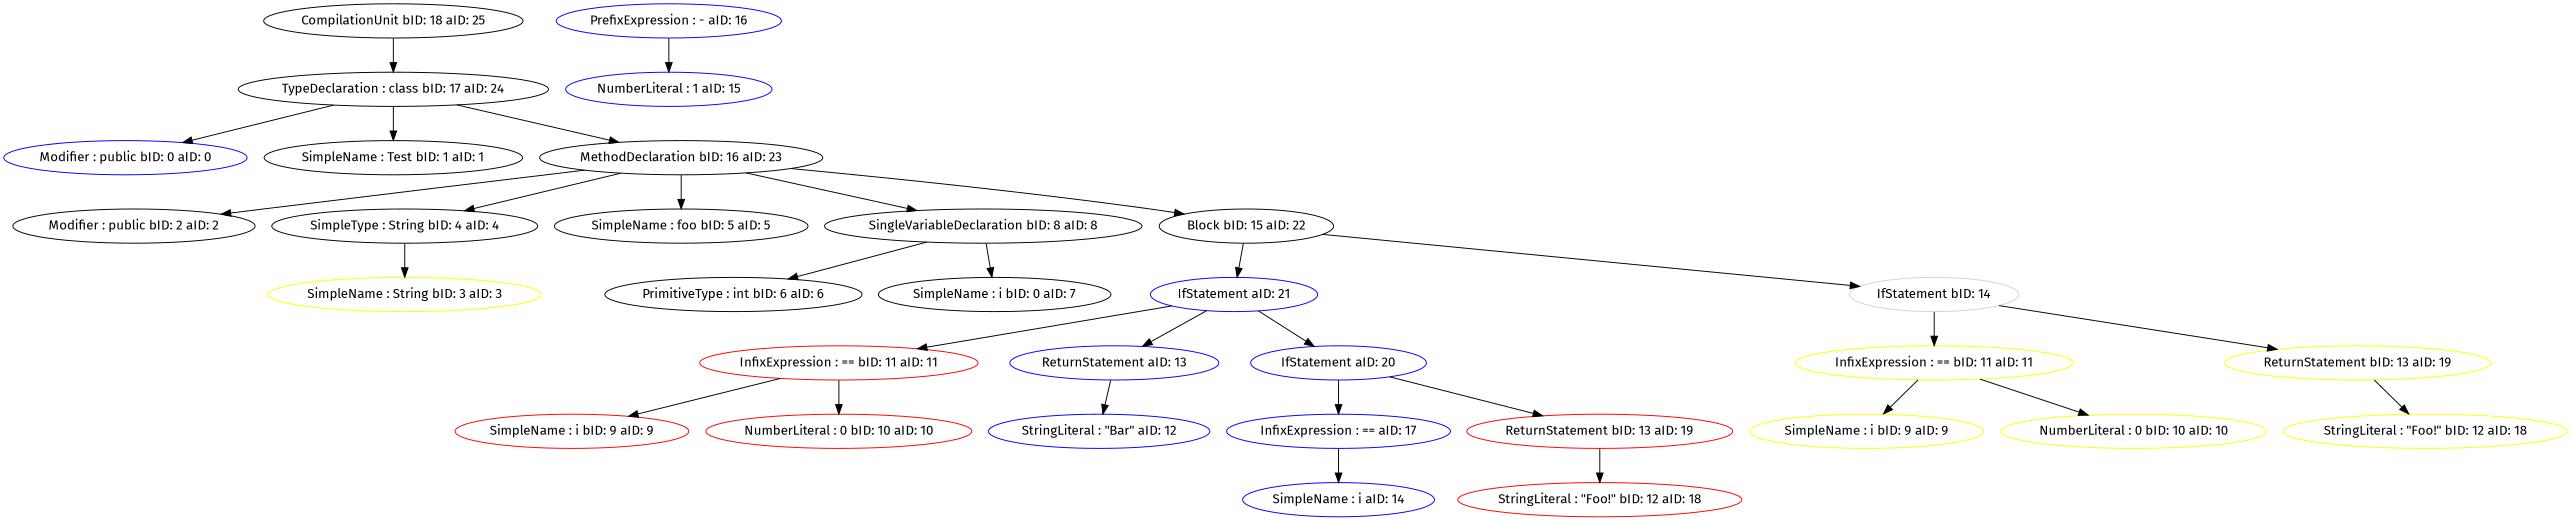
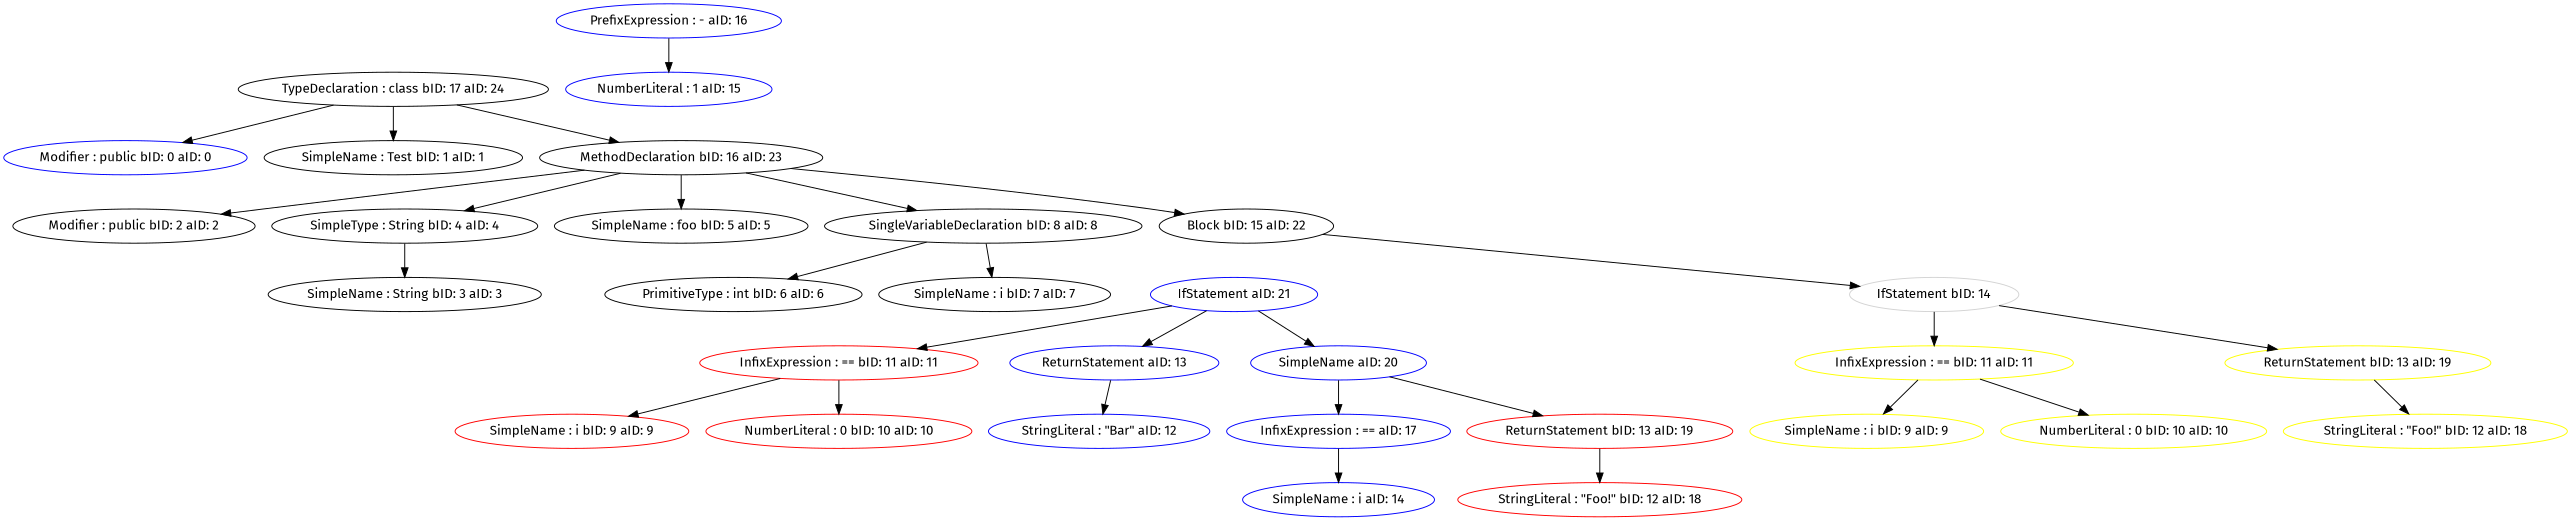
node "CompilationUnit bID: 18 aID: 25": removed
edge "Block bID: 15 aID: 22" -> "IfStatement aID: 21": removed
node "SimpleName : String bID: 3 aID: 3": color yellow -> black
node "SimpleName : i bID: 0 aID: 7": label "SimpleName : i bID: 0 aID: 7" -> "SimpleName : i bID: 7 aID: 7"
node "IfStatement aID: 20": label "IfStatement aID: 20" -> "SimpleName aID: 20"
